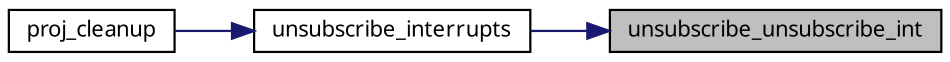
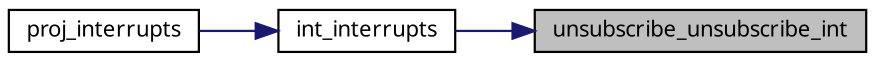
node "proj_cleanup": label "proj_cleanup" -> "proj_interrupts"
node "unsubscribe_interrupts": label "unsubscribe_interrupts" -> "int_interrupts"
